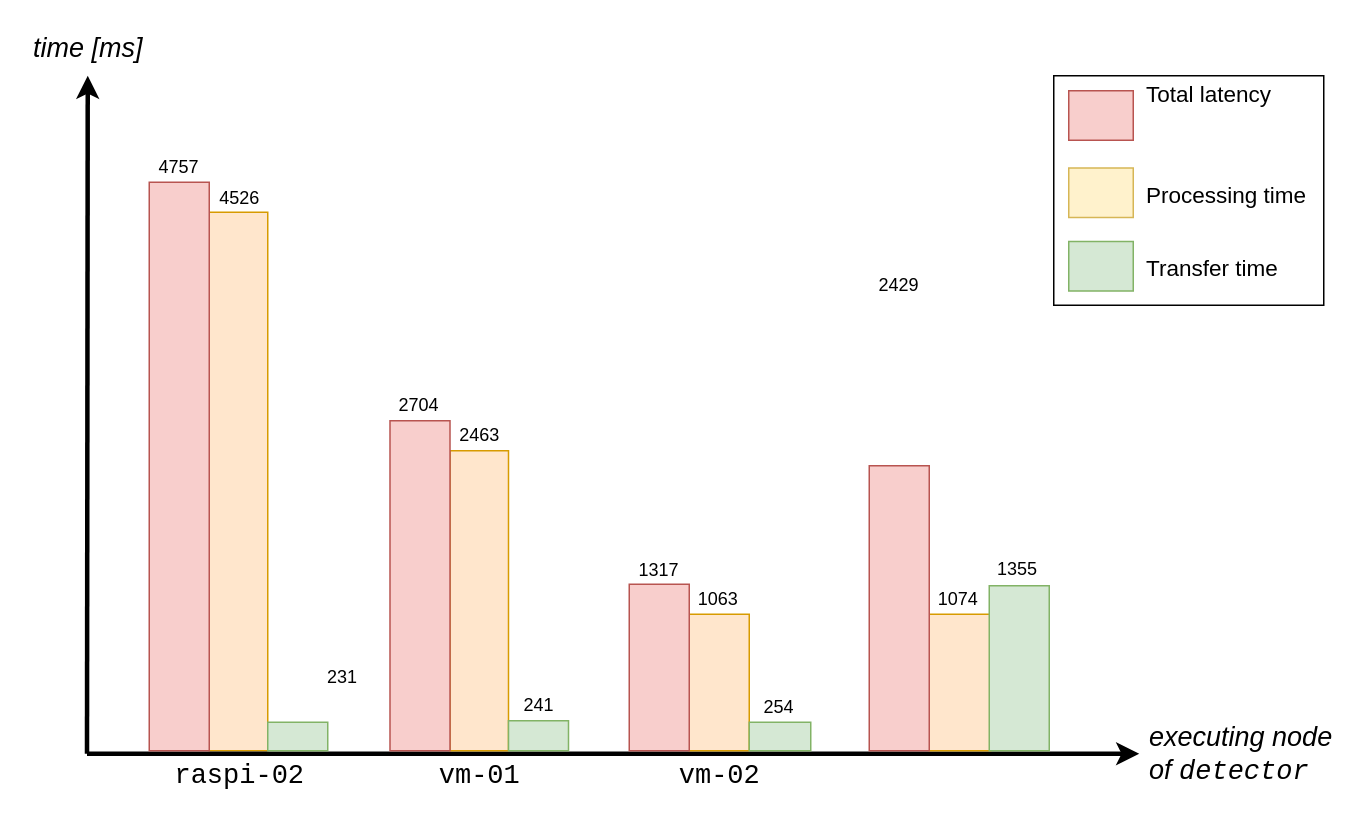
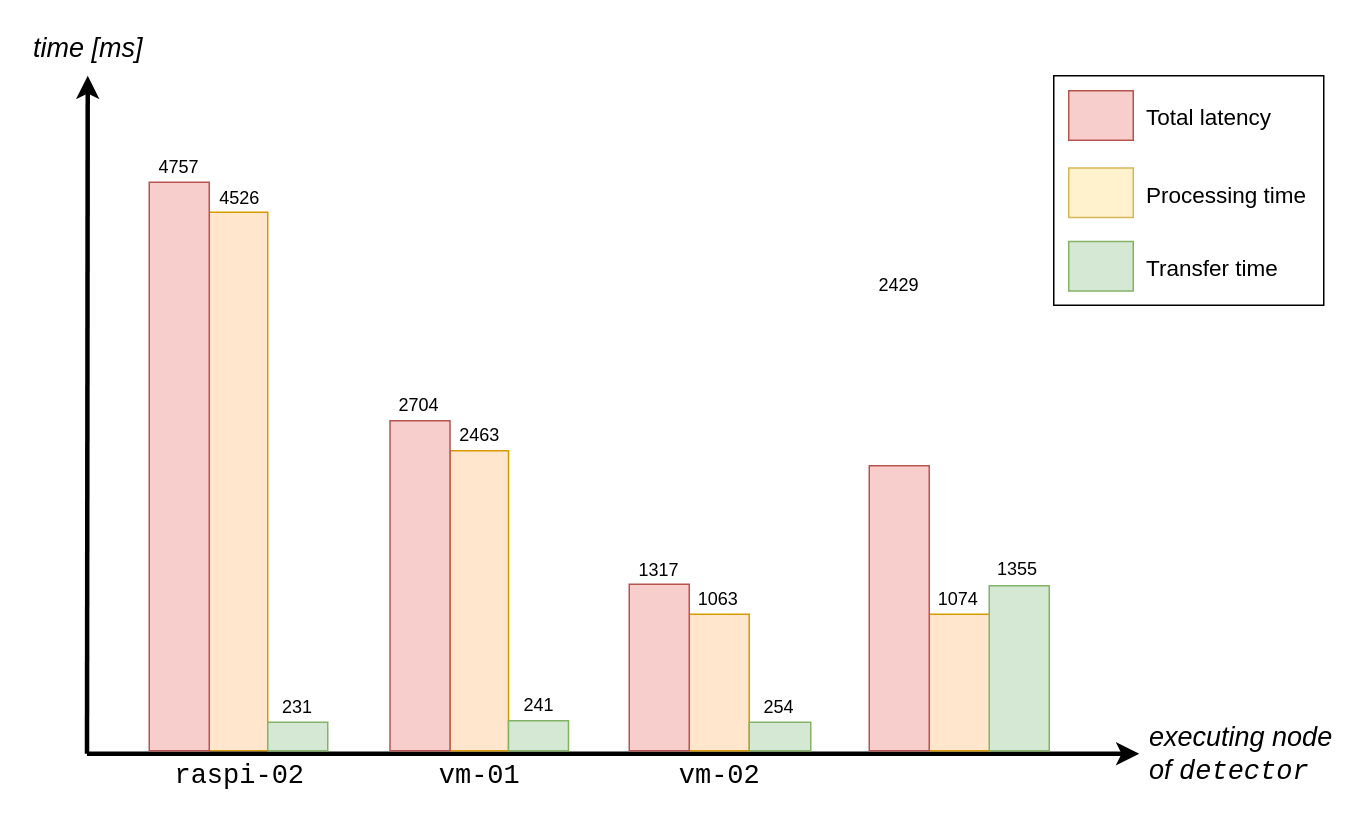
node "Total latency": moved (1219, 94) -> (1219, 116)
node "231": moved (343, 677) -> (298, 707)
